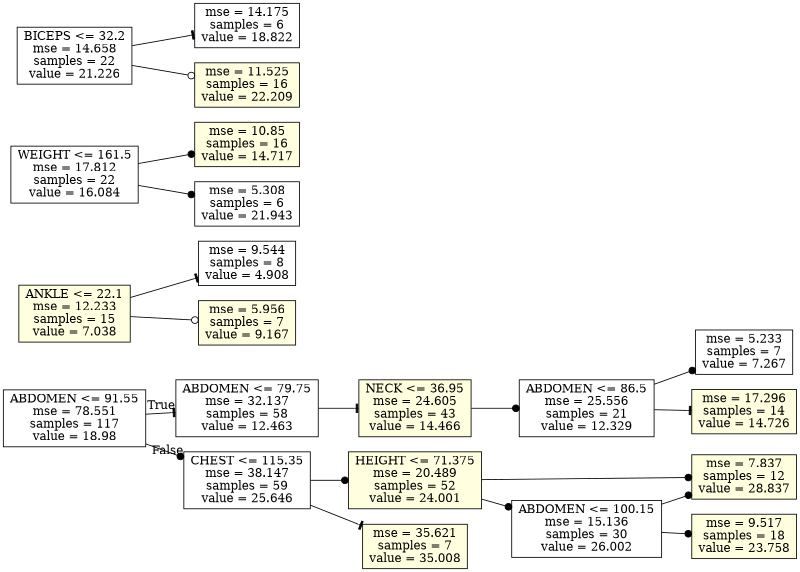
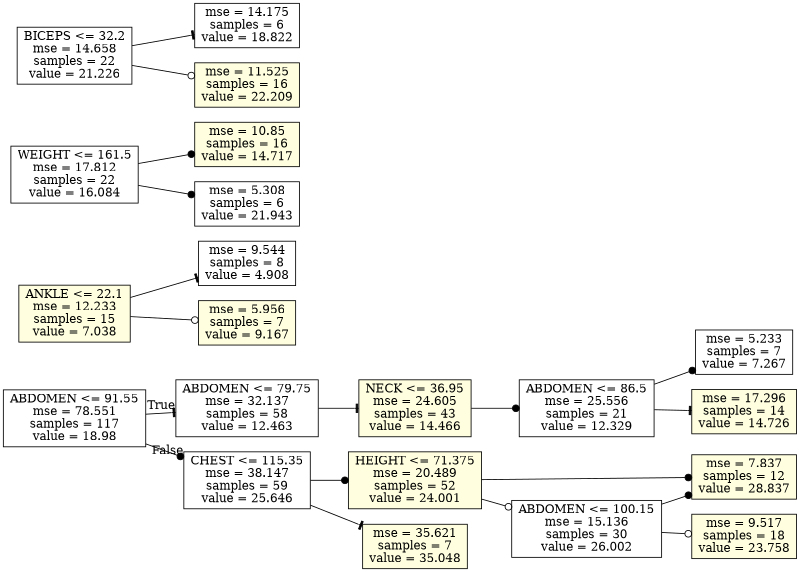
edge "HEIGHT <= 71.375 mse = 20.489 samples = 52 value = 24.001" -> "ABDOMEN <= 100.15 mse = 15.136 samples = 30 value = 26.002": arrowhead dot -> odot
edge "ABDOMEN <= 100.15 mse = 15.136 samples = 30 value = 26.002" -> "mse = 9.517 samples = 18 value = 23.758": arrowhead dot -> odot
node "mse = 35.621 samples = 7 value = 35.008": label "mse = 35.621 samples = 7 value = 35.008" -> "mse = 35.621 samples = 7 value = 35.048"
